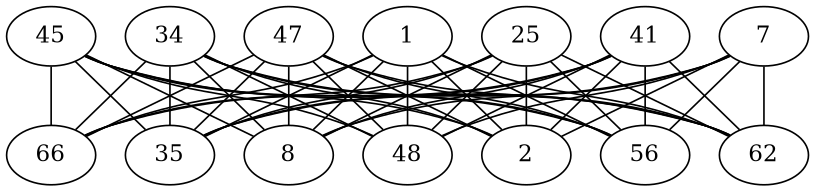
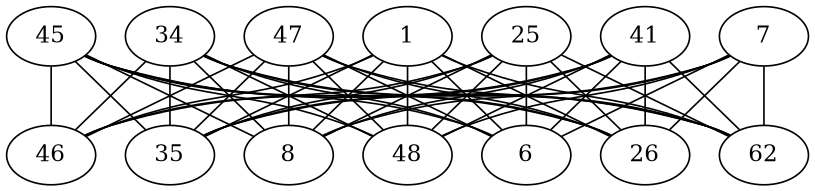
node "66": label "66" -> "46"
node "2": label "2" -> "6"
node "56": label "56" -> "26"
